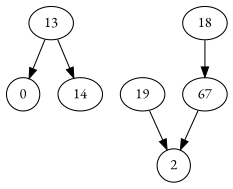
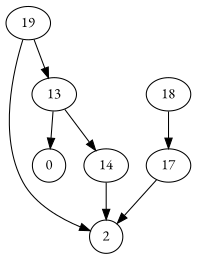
edge "19" -> "13": added
node "67": label "67" -> "17"
edge "14" -> "2": added
